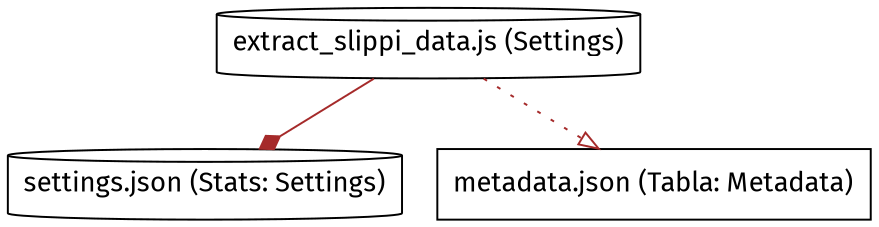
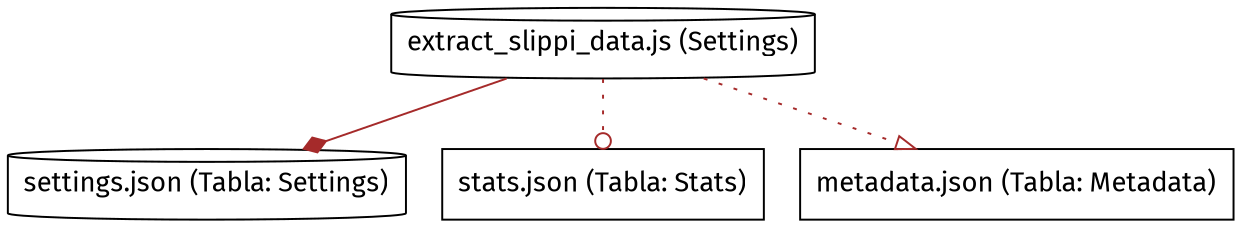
node "settings.json (Stats: Settings)": label "settings.json (Stats: Settings)" -> "settings.json (Tabla: Settings)"
node "stats.json (Tabla: Stats)": added
